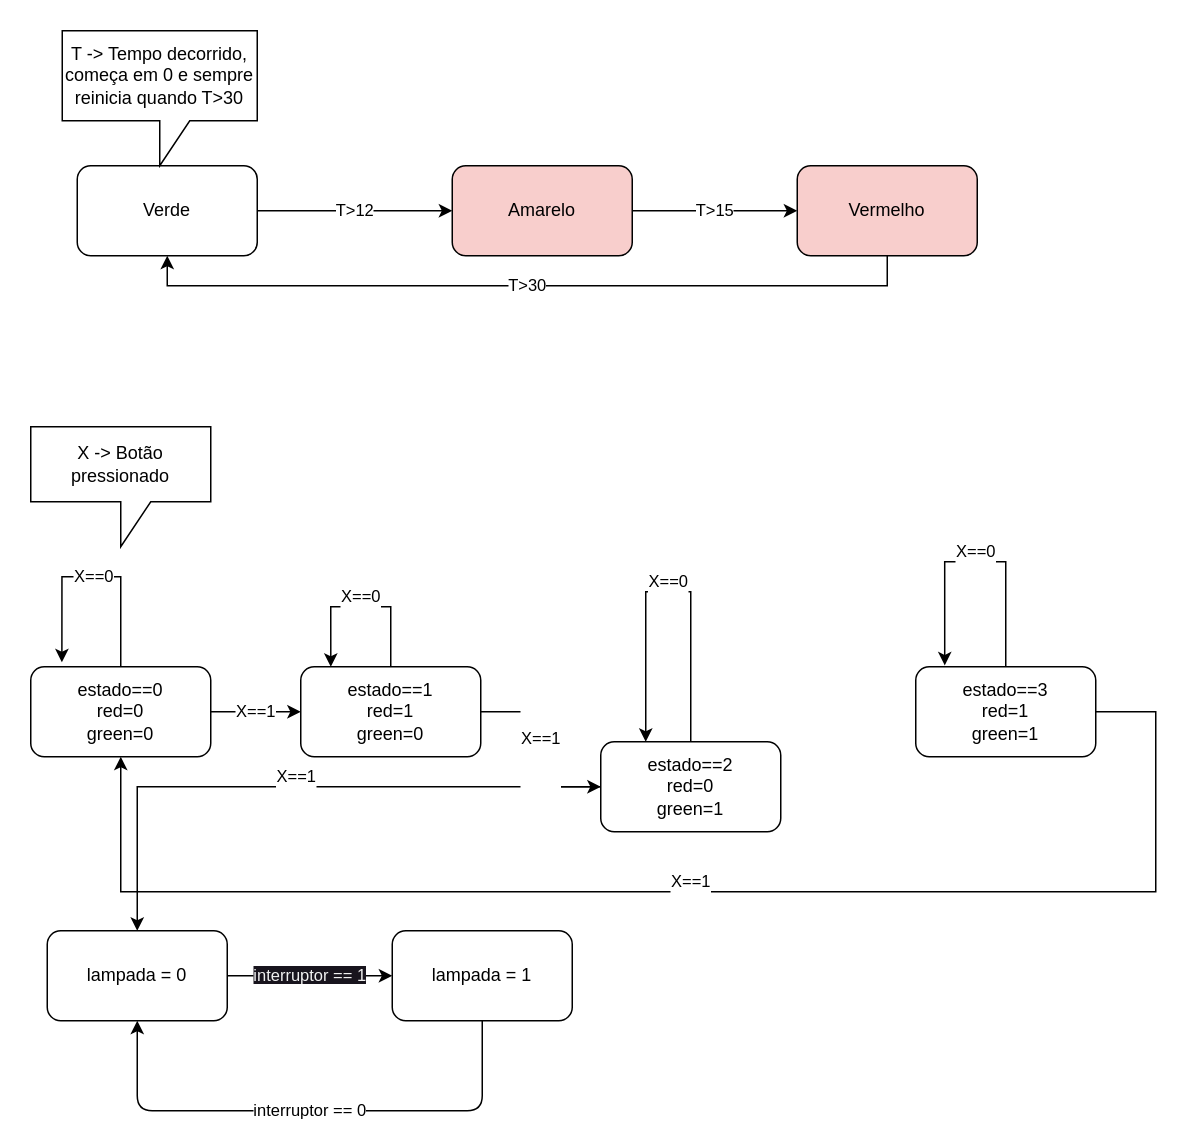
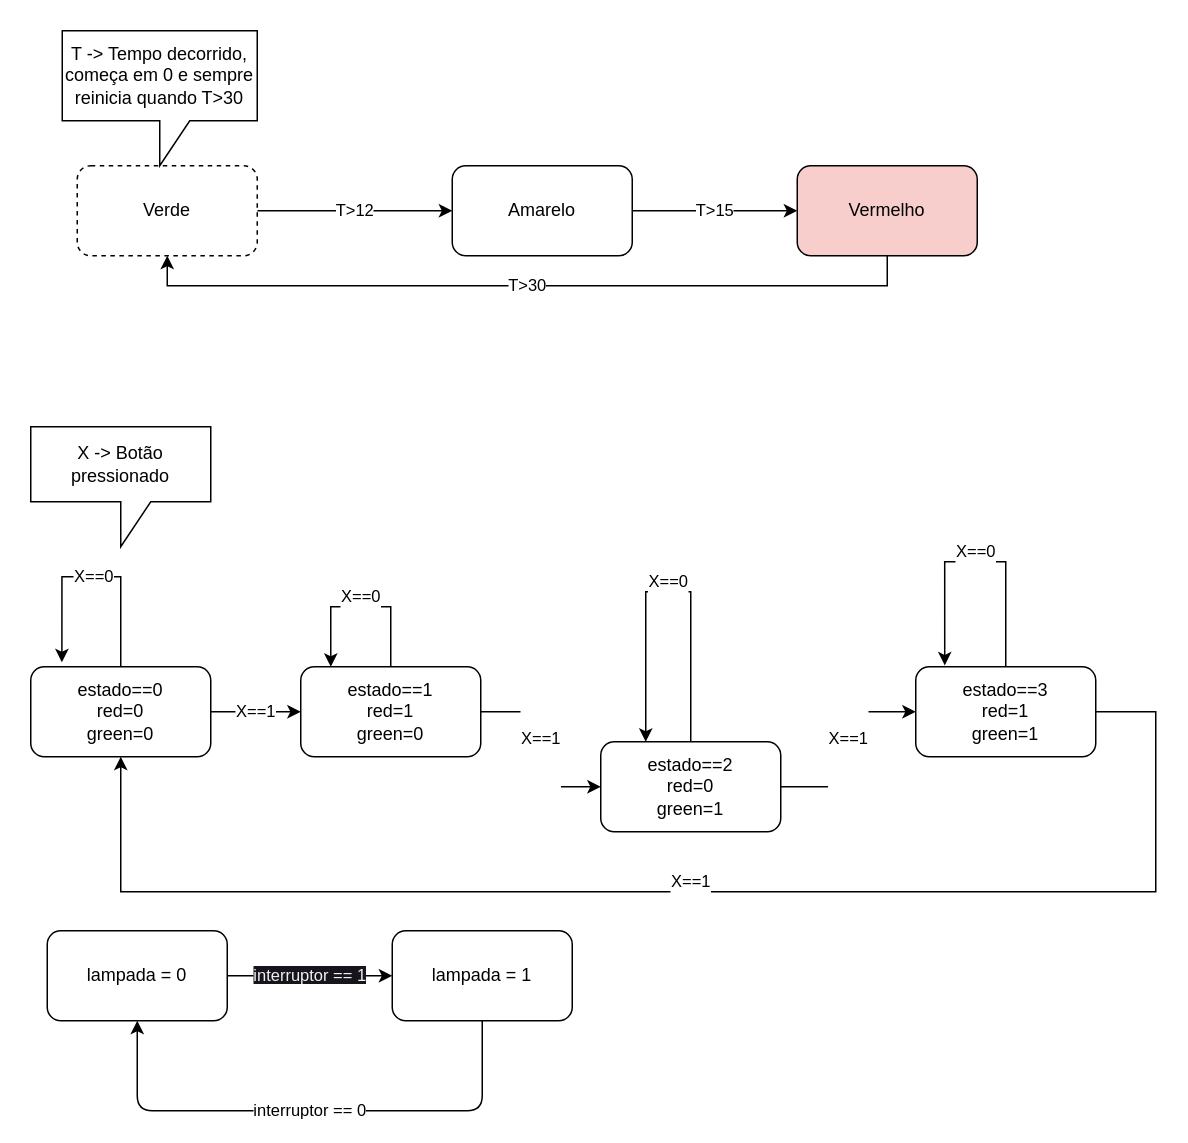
node "Verde": style solid -> dashed
node "Amarelo": fillcolor #f8cecc -> #ffffff
edge "estado==2 red=0green=1" -> "lampada = 0": now "estado==2 red=0green=1" -> "estado==3 red=1green=1"
